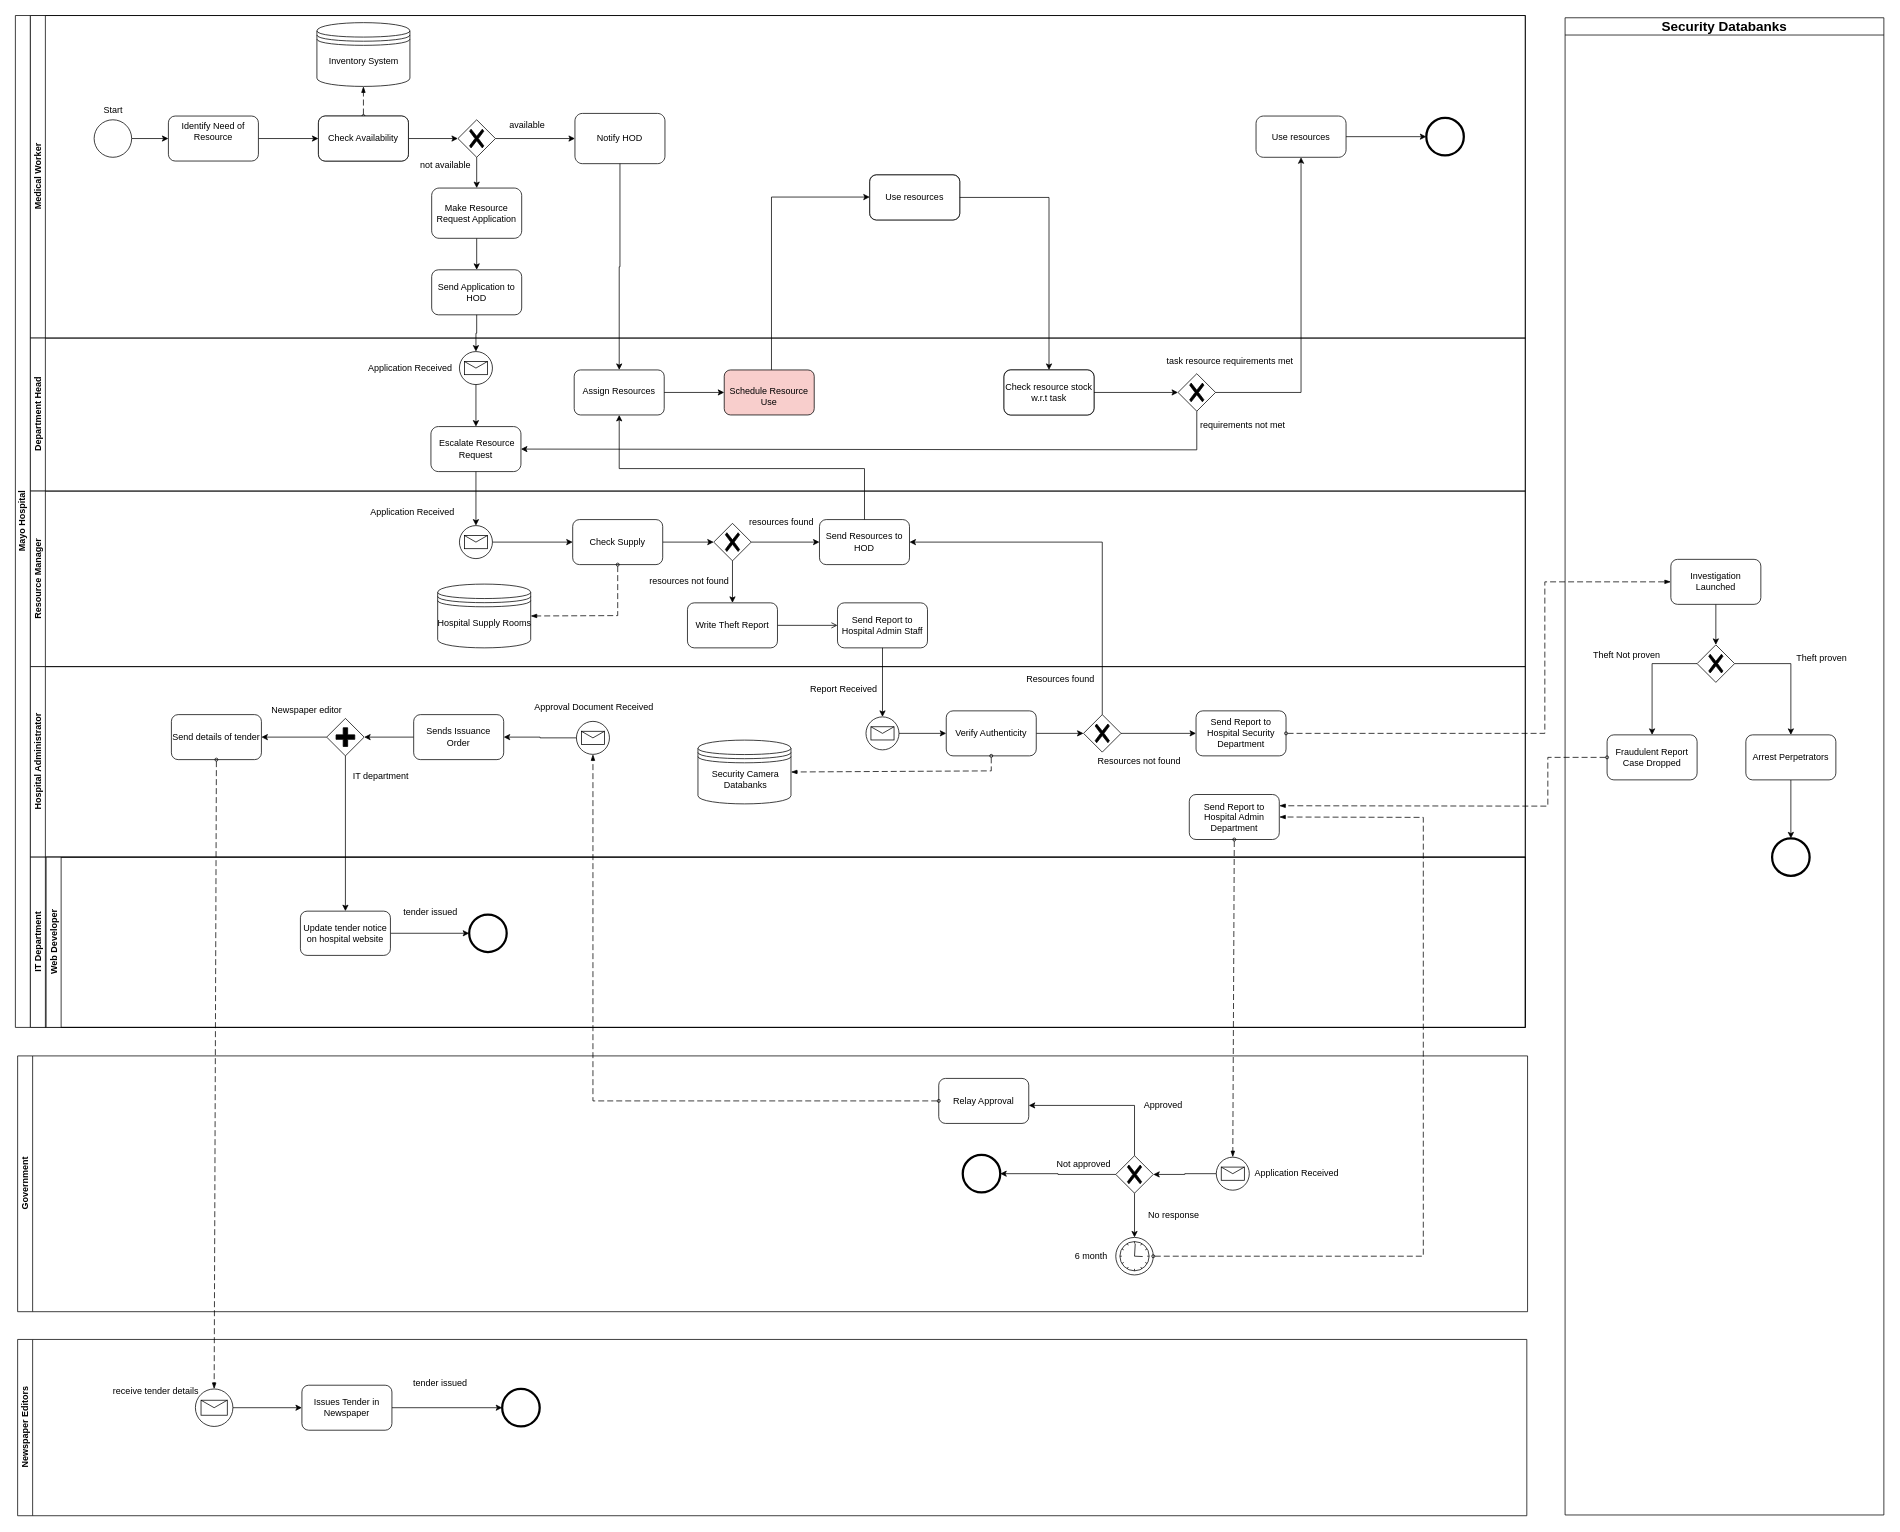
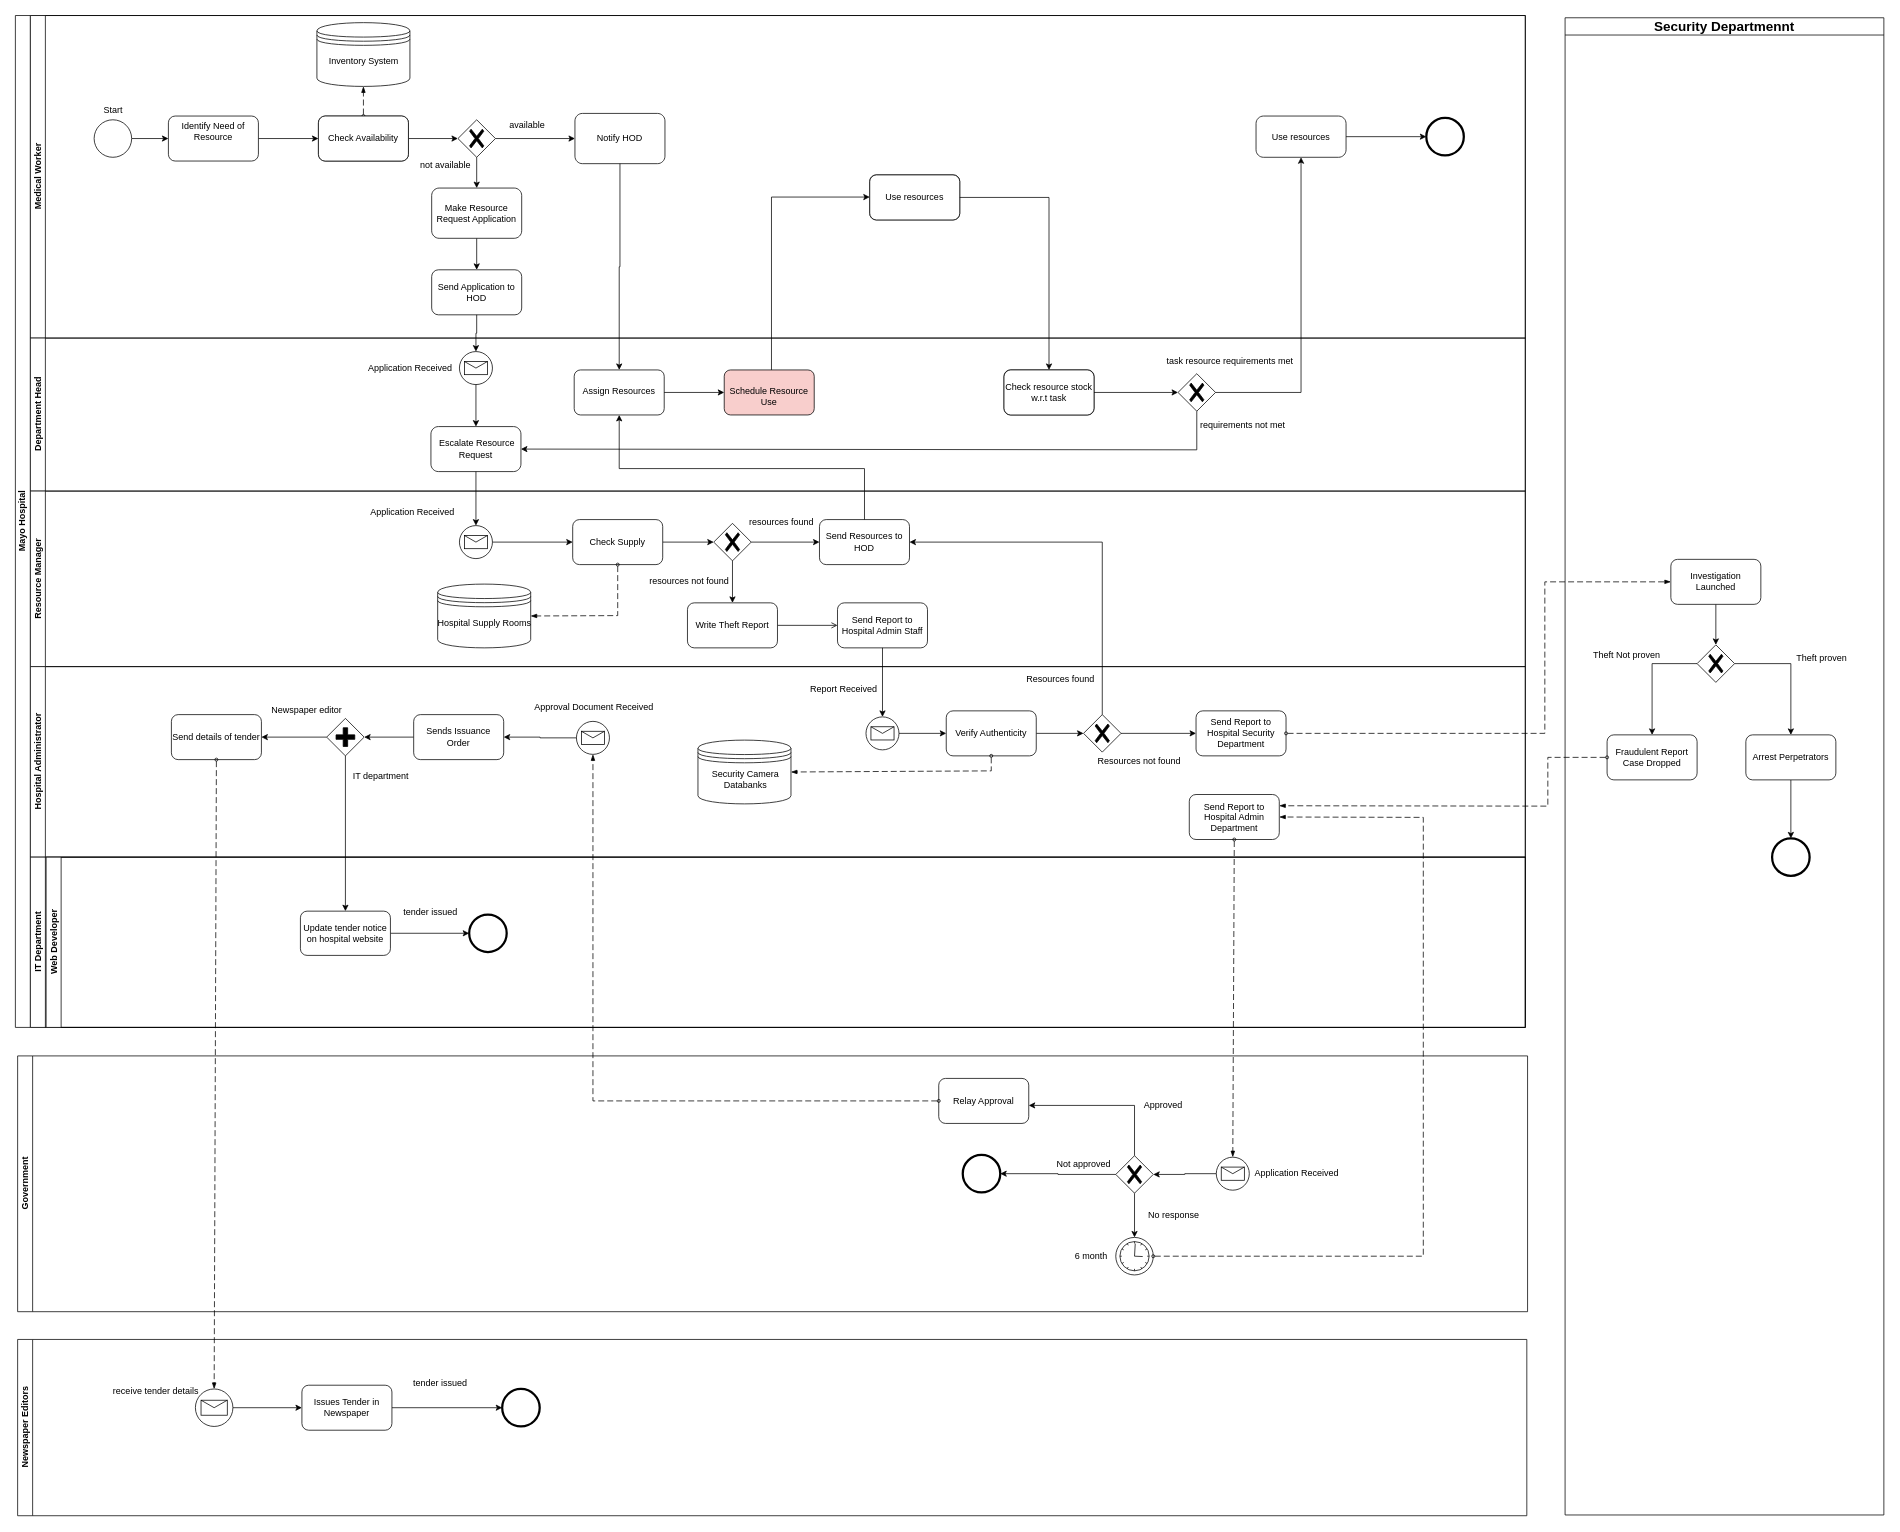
node "Security Databanks": label "Security Databanks" -> "Security Departmennt"
